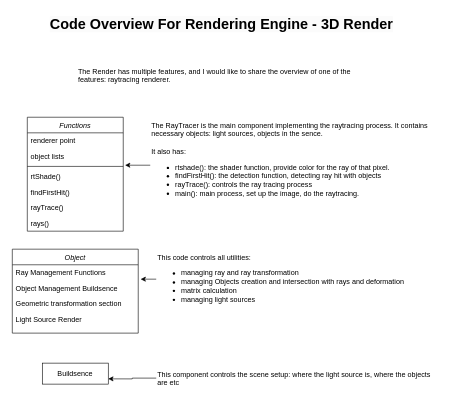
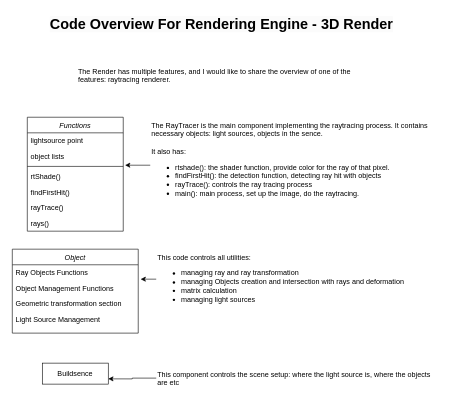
node "renderer point": label "renderer point" -> "lightsource point"
node "Ray Management Functions": label "Ray Management Functions" -> "Ray Objects Functions"
node "Object Management Buildsence": label "Object Management Buildsence" -> "Object Management Functions"
node "Light Source Render": label "Light Source Render" -> "Light Source Management"
